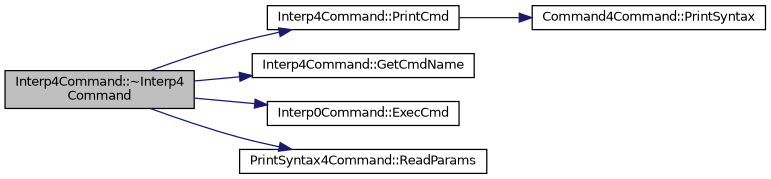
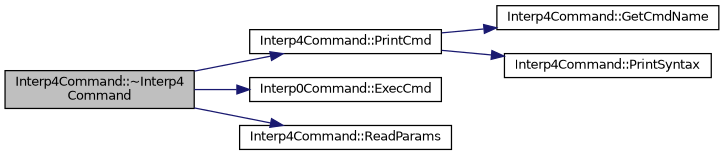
node "Command4Command::PrintSyntax": label "Command4Command::PrintSyntax" -> "Interp4Command::PrintSyntax"
edge "Interp4Command::~Interp4 Command" -> "Interp4Command::GetCmdName": now "Interp4Command::PrintCmd" -> "Interp4Command::GetCmdName"
node "PrintSyntax4Command::ReadParams": label "PrintSyntax4Command::ReadParams" -> "Interp4Command::ReadParams"
